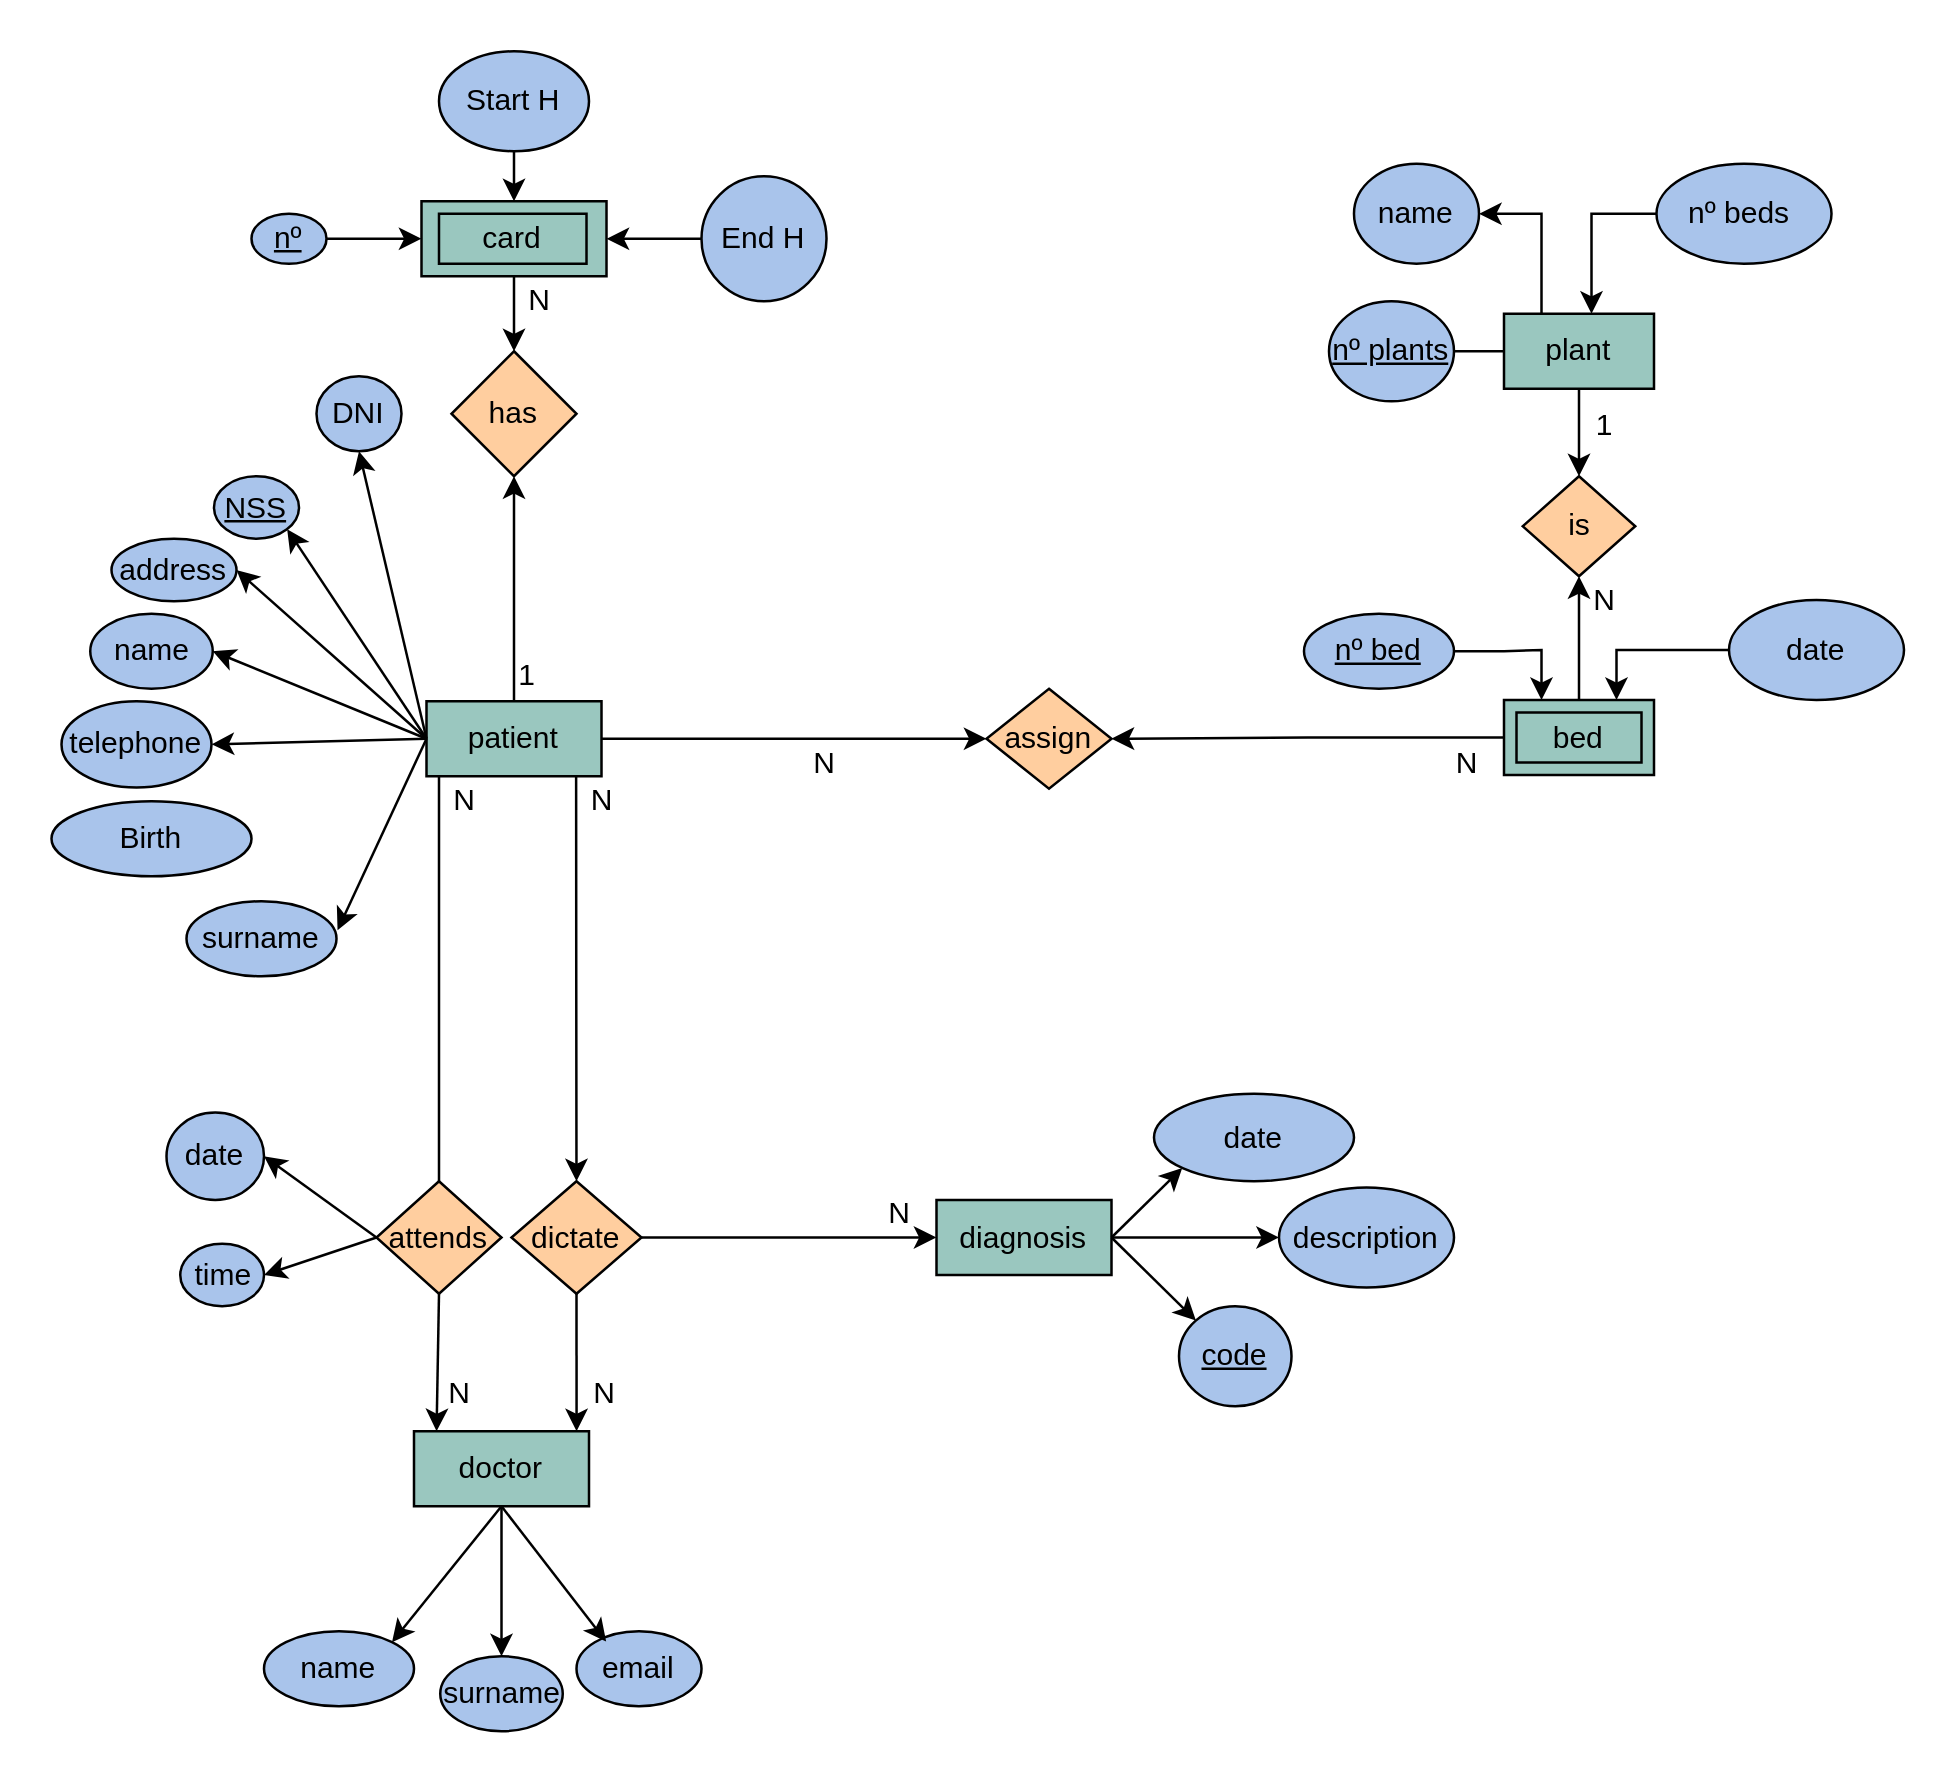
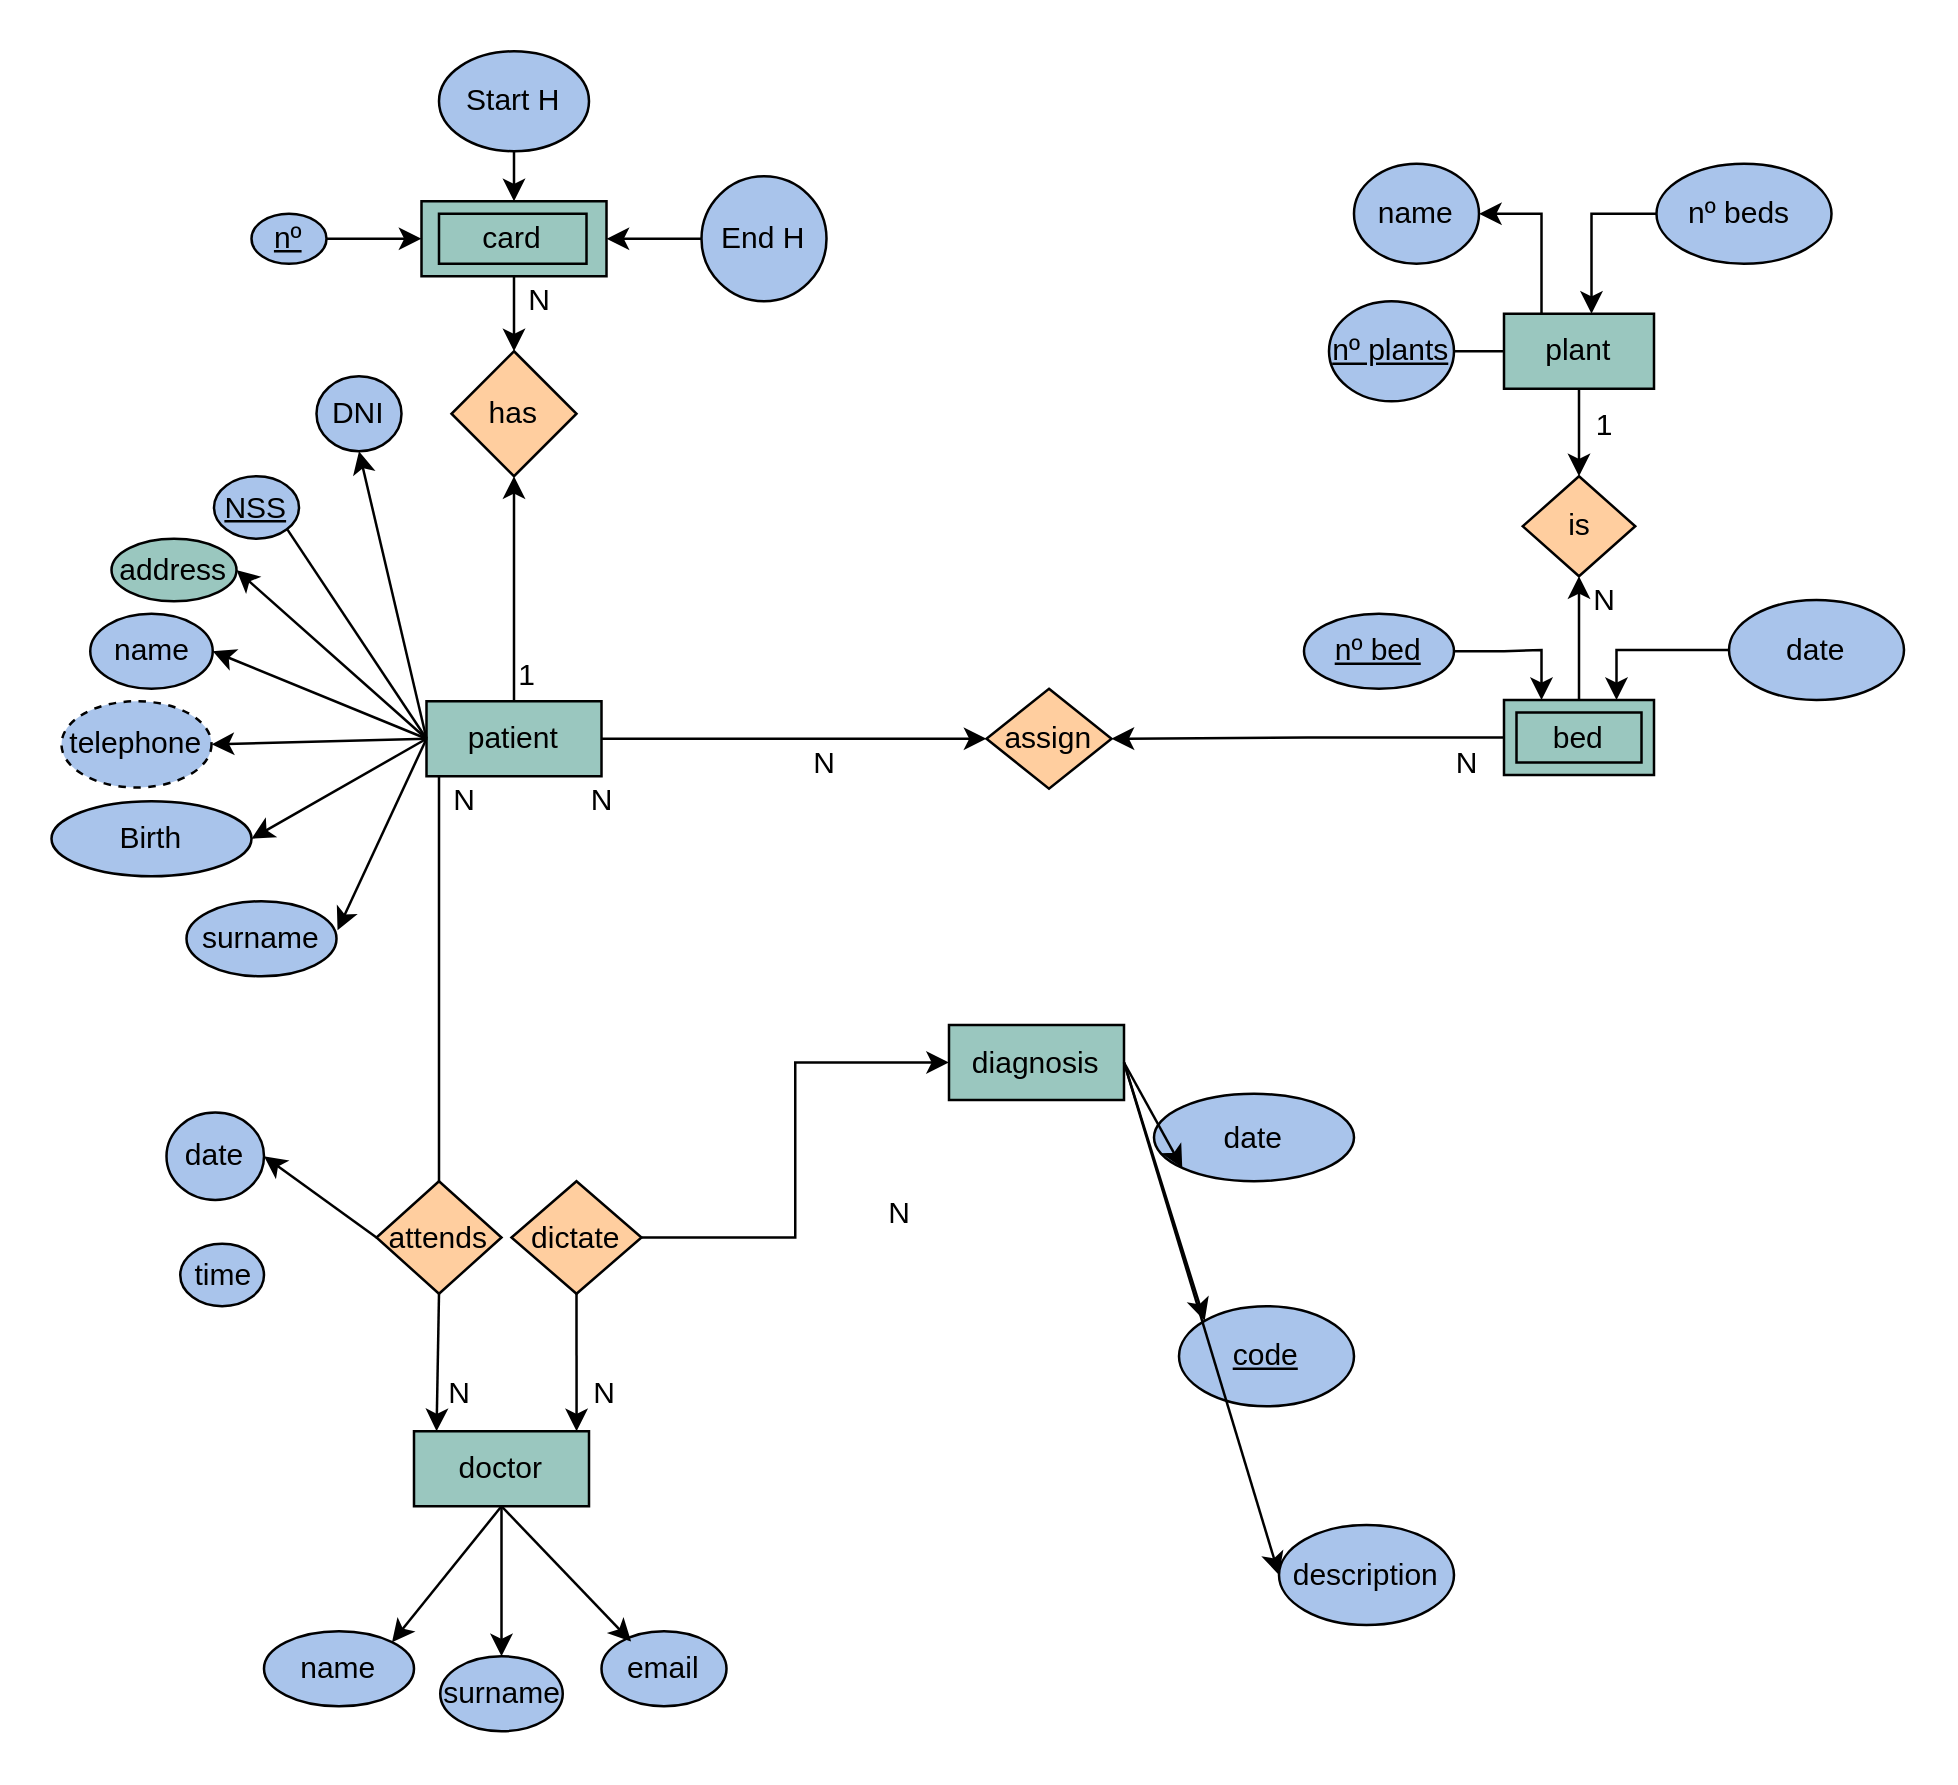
edge "patient" -> "NSS": arrowhead classic -> none
node "address": fillcolor #a9c4eb -> #9ac7bf
node "telephone": style solid -> dashed
edge "patient" -> "Birth": added
edge "patient" -> "dictate": removed
node "diagnosis": moved (1024, 1238) -> (1036, 1063)
node "description": moved (1366, 1238) -> (1366, 1575)
edge "attends" -> "time": removed
node "code": size 113x100 -> 175x100
node "email": moved (639, 1669) -> (664, 1669)
